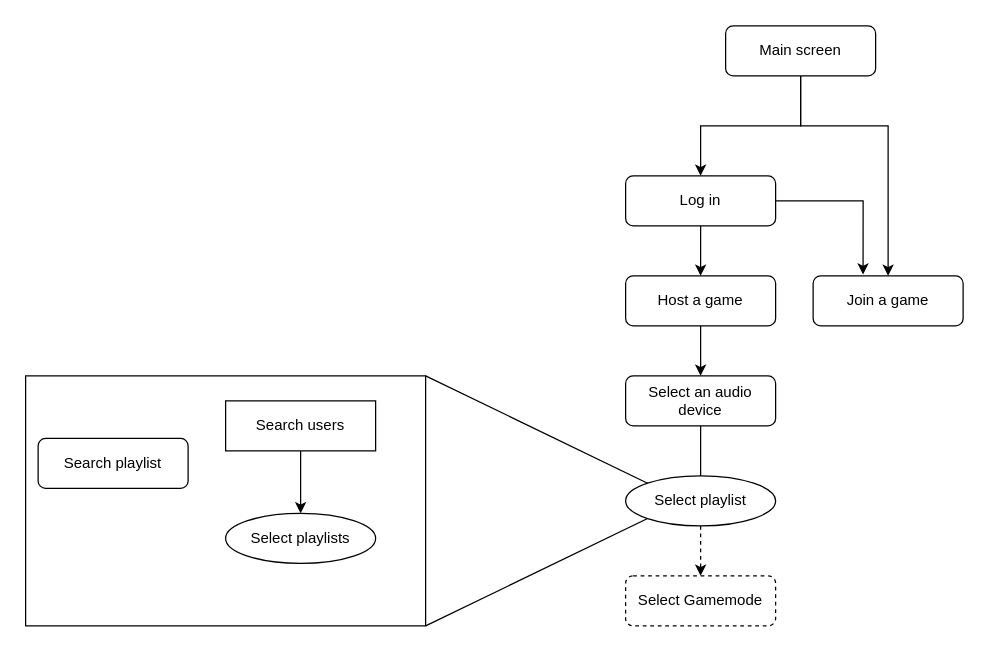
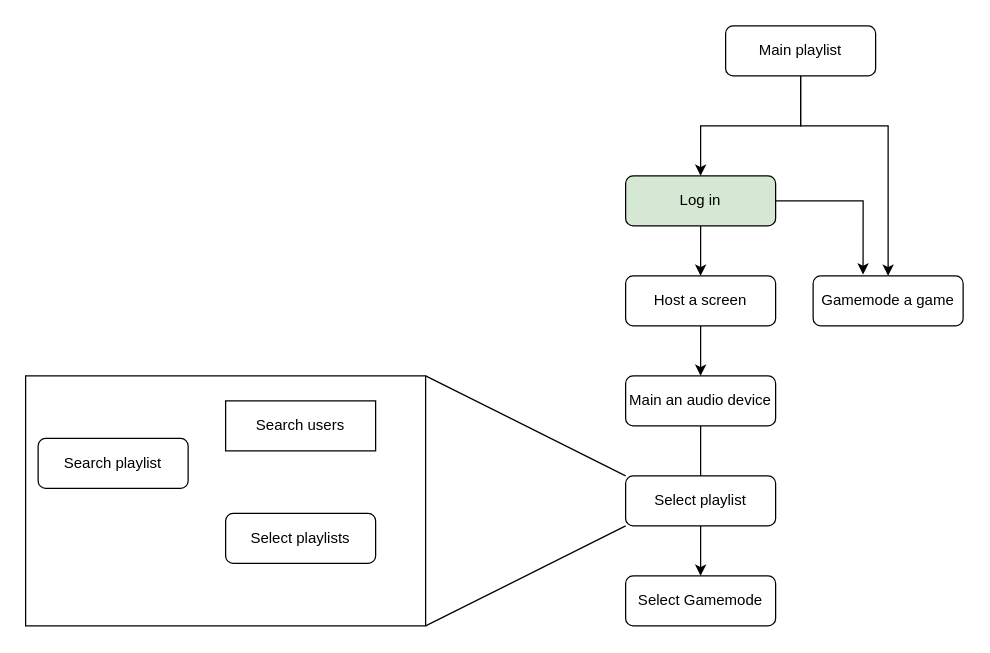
node "Main screen": label "Main screen" -> "Main playlist"
node "Log in": fillcolor #ffffff -> #d5e8d4
node "Host a game": label "Host a game" -> "Host a screen"
node "Join a game": label "Join a game" -> "Gamemode a game"
node "Select an audio device": label "Select an audio device" -> "Main an audio device"
edge "Search users" -> "Select playlists": removed
node "Select playlist": shape ellipse -> rounded rectangle
node "Select playlists": shape ellipse -> rounded rectangle
edge "Select playlist" -> "Select Gamemode": style dashed -> solid
node "Select Gamemode": style dashed -> solid
